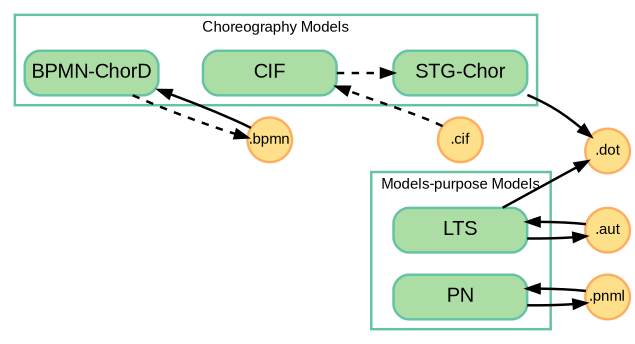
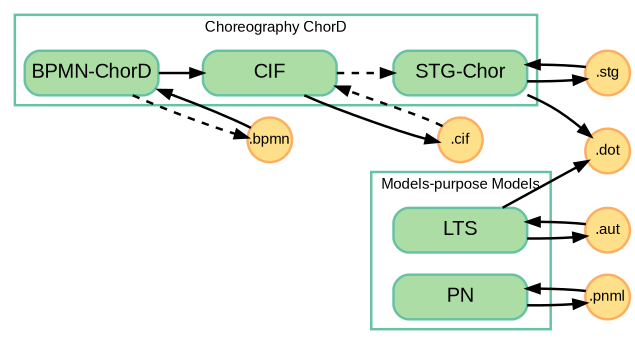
cluster "Choreography Models": label "Choreography Models" -> "Choreography ChorD"
edge "BPMN-ChorD" -> "CIF": added
node ".stg": added
edge "CIF" -> ".cif": added
